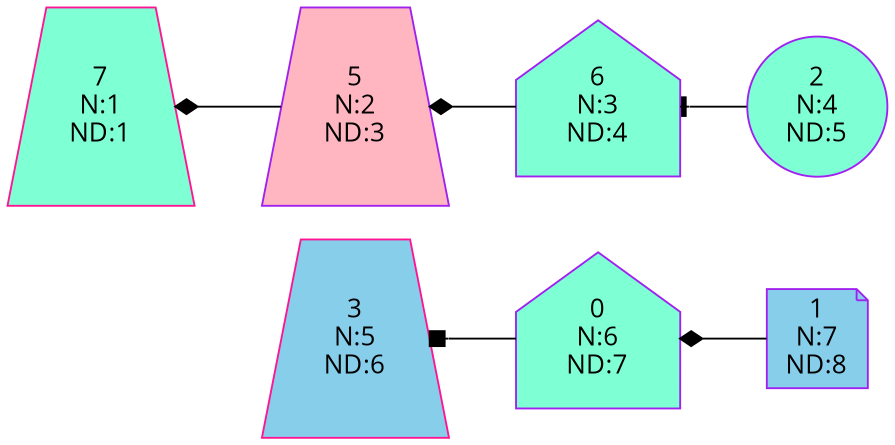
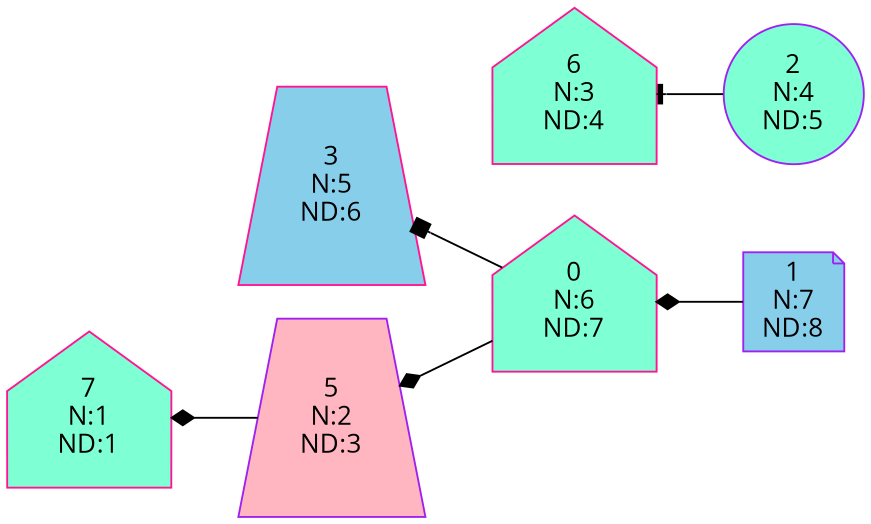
node "7 N:1 ND:1": shape trapezium -> house
edge "6 N:3 ND:4" -> "5 N:2 ND:3": now "0 N:6 ND:7" -> "5 N:2 ND:3"
node "6 N:3 ND:4": color purple -> deeppink
node "0 N:6 ND:7": color purple -> deeppink
